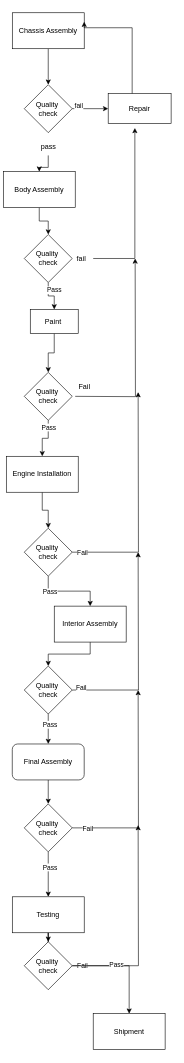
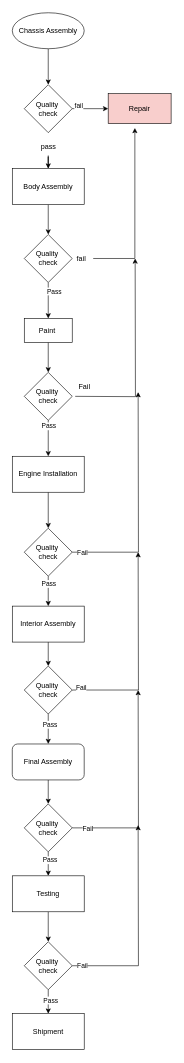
edge "Repair" -> "Chassis Assembly": removed
node "Chassis Assembly": shape rectangle -> ellipse
node "Repair": fillcolor #ffffff -> #f8cecc
node "Body Assembly": moved (39, 189) -> (48, 186)
node "Paint": moved (54, 321) -> (48, 330)
node "Engine Installation": moved (42, 474) -> (48, 474)
node "Interior Assembly": moved (90, 624) -> (48, 624)
node "Testing": moved (48, 915) -> (48, 894)
node "Shipment": moved (129, 1032) -> (48, 1032)
